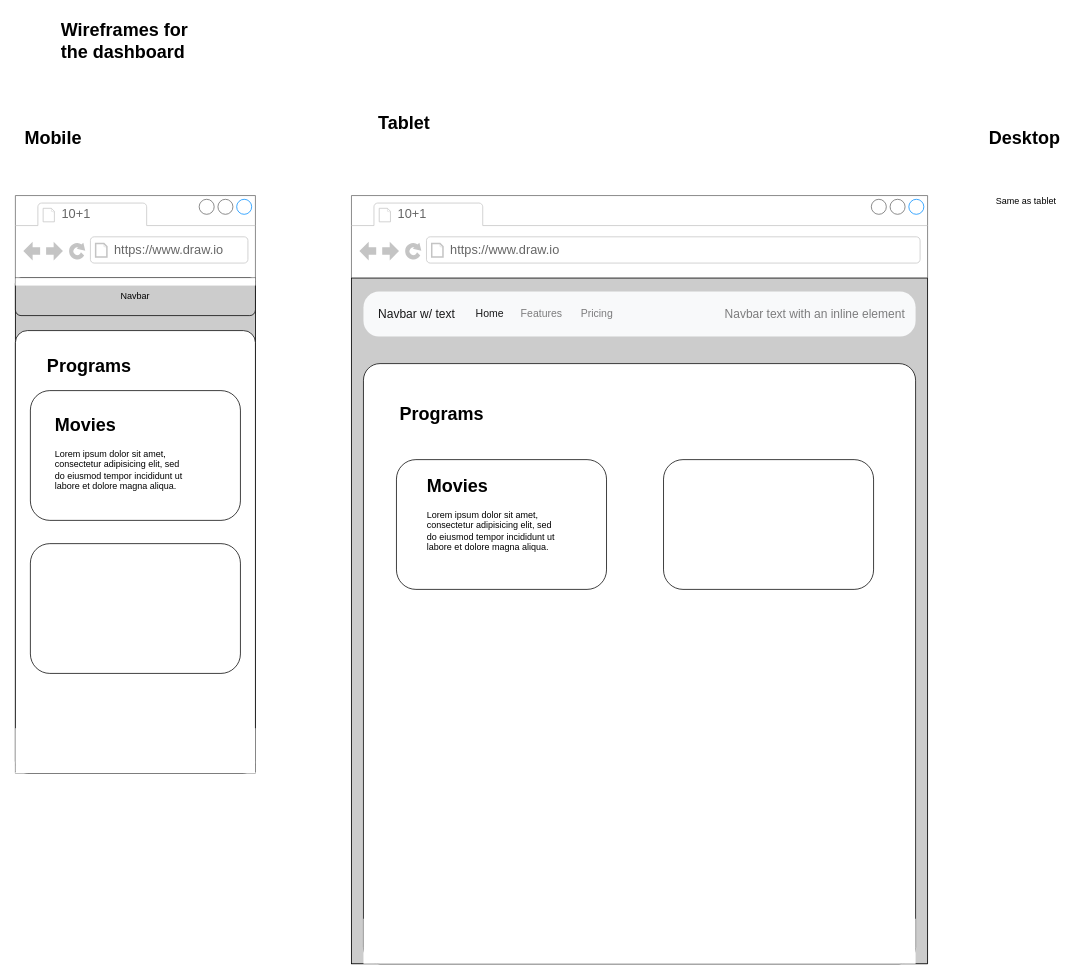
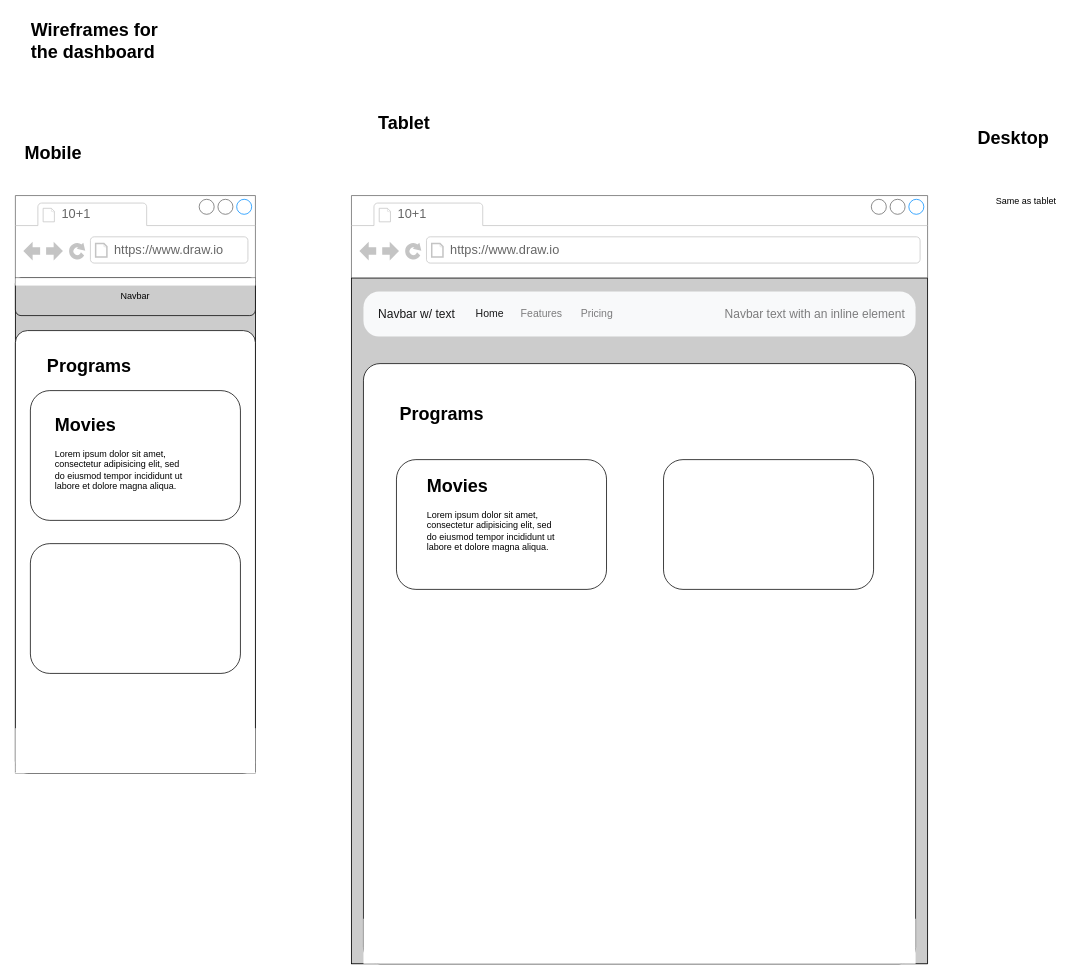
node "Wireframes for the dashboard": moved (129, 60) -> (99, 60)
node "Mobile": moved (53, 138) -> (53, 153)
node "Desktop": moved (1024, 138) -> (1013, 138)
